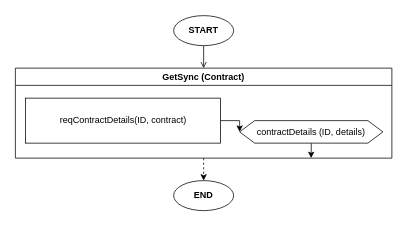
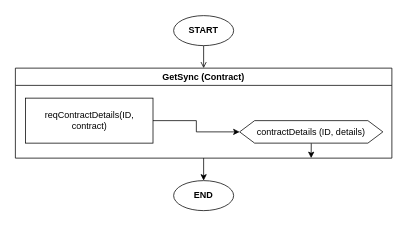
node "reqContractDetails(ID, contract)": size 195x45 -> 128x45
edge "GetSync (Contract)" -> "END": style dashed -> solid
